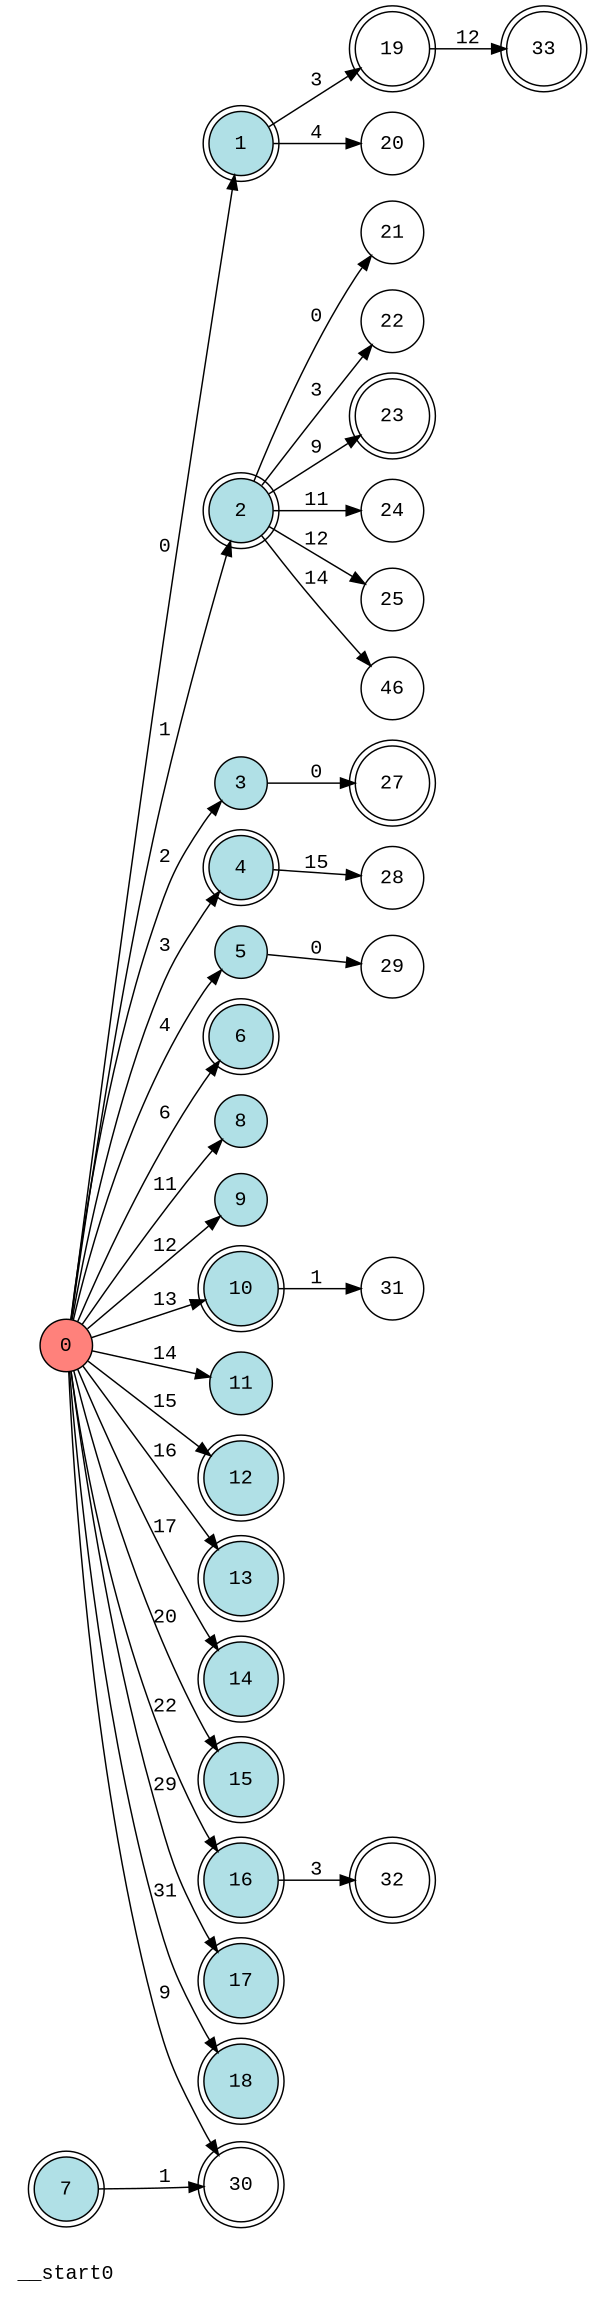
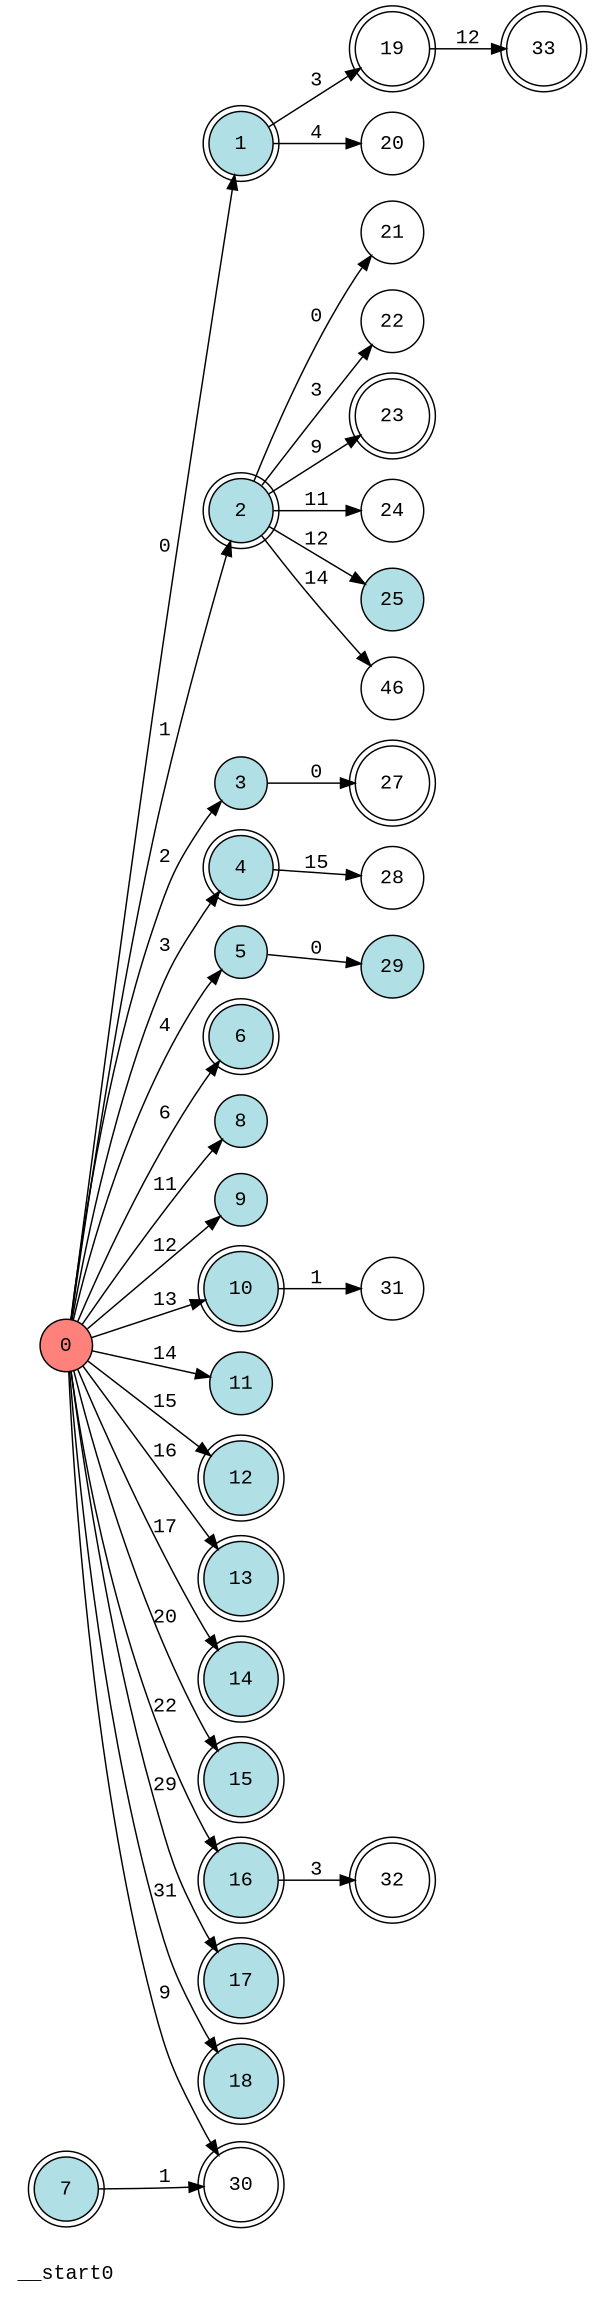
node "25": fillcolor white -> powderblue
node "29": fillcolor white -> powderblue
